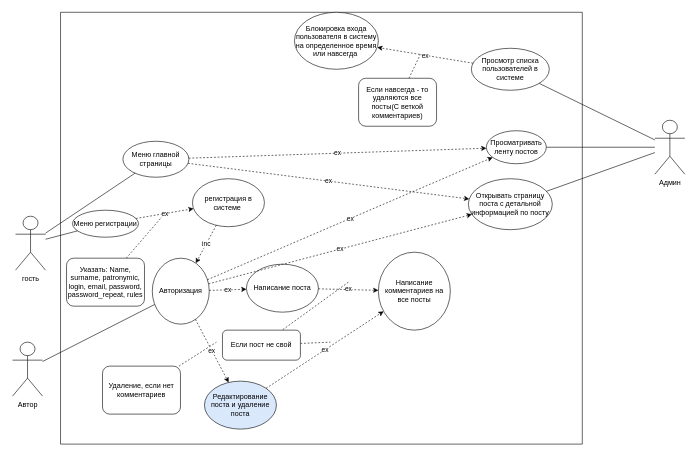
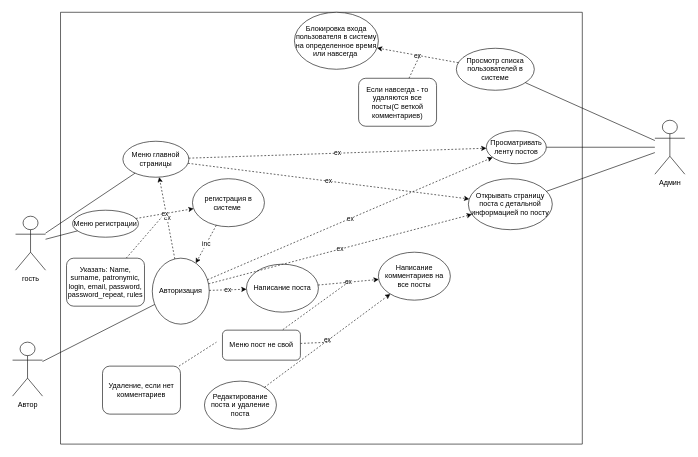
node "Просмотр списка пользователей в системе": moved (510, 69) -> (495, 69)
node "Написание комментариев на все посты": size 72x78 -> 72x48
node "Если пост не свой": label "Если пост не свой" -> "Меню пост не свой"
edge "Авторизация" -> "Редактирование поста и удаление поста": now "Авторизация" -> "Меню главной страницы"
node "Редактирование поста и удаление поста": fillcolor #dae8fc -> #ffffff
